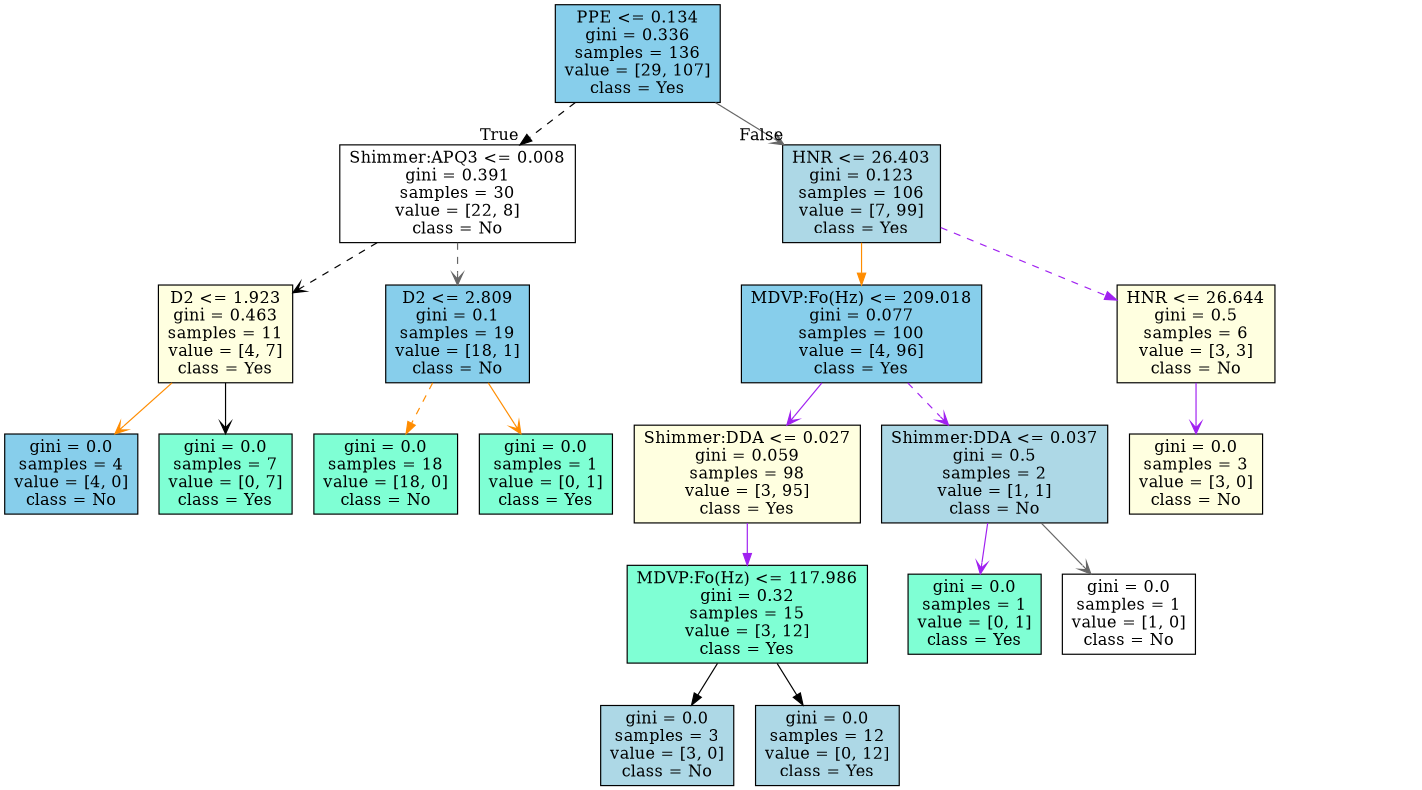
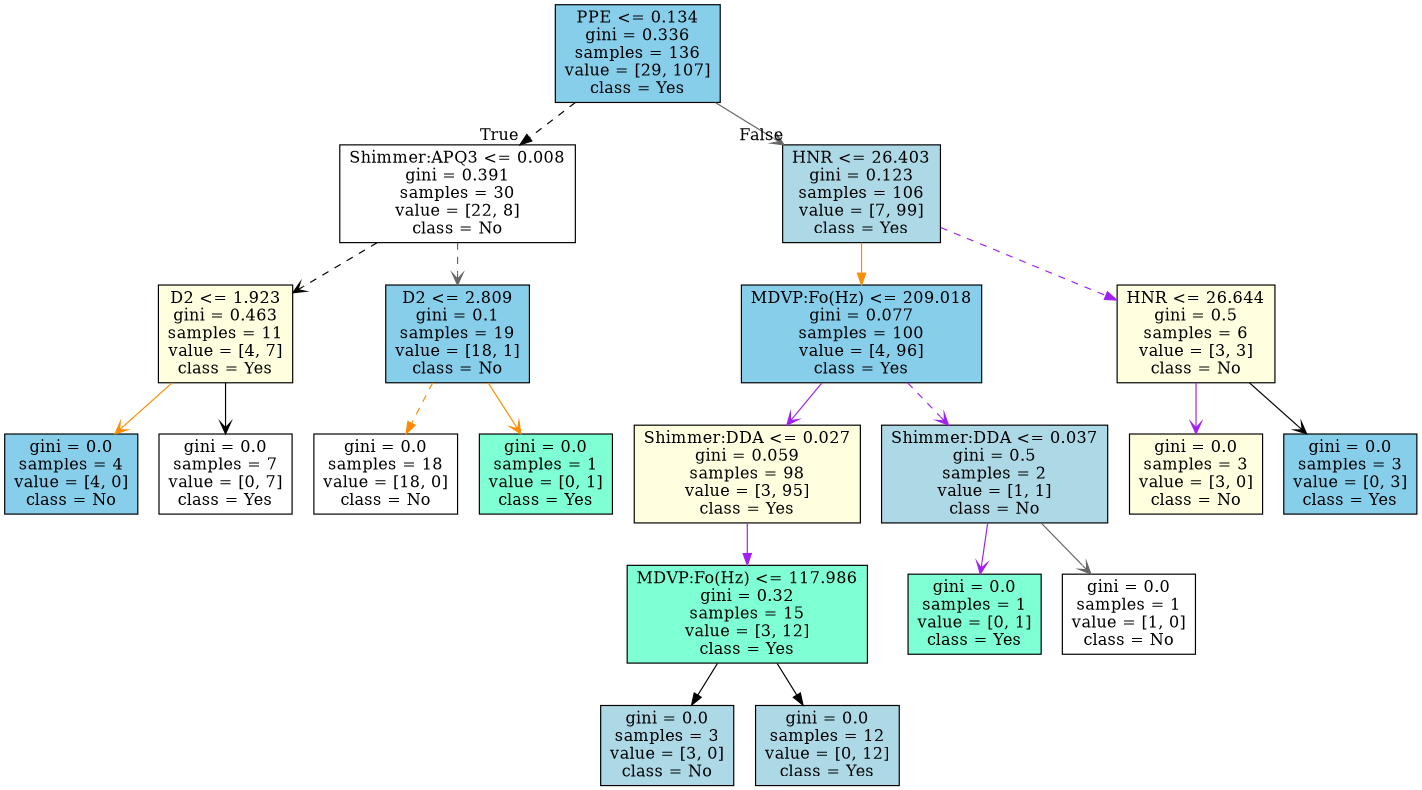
node "gini = 0.0 samples = 7 value = [0, 7] class = Yes": fillcolor aquamarine -> white
node "gini = 0.0 samples = 18 value = [18, 0] class = No": fillcolor aquamarine -> white
node "gini = 0.0 samples = 3 value = [0, 3] class = Yes": added
